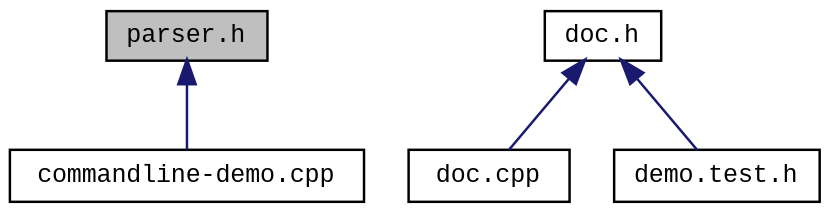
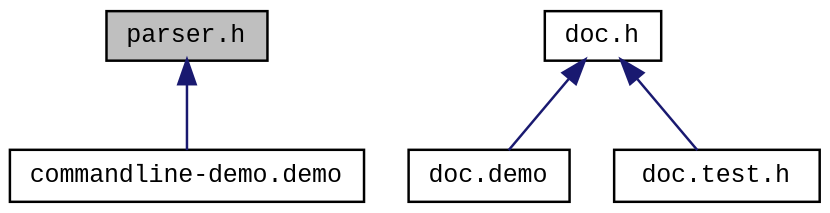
node "commandline-demo.cpp": label "commandline-demo.cpp" -> "commandline-demo.demo"
node "doc.cpp": label "doc.cpp" -> "doc.demo"
node "demo.test.h": label "demo.test.h" -> "doc.test.h"
